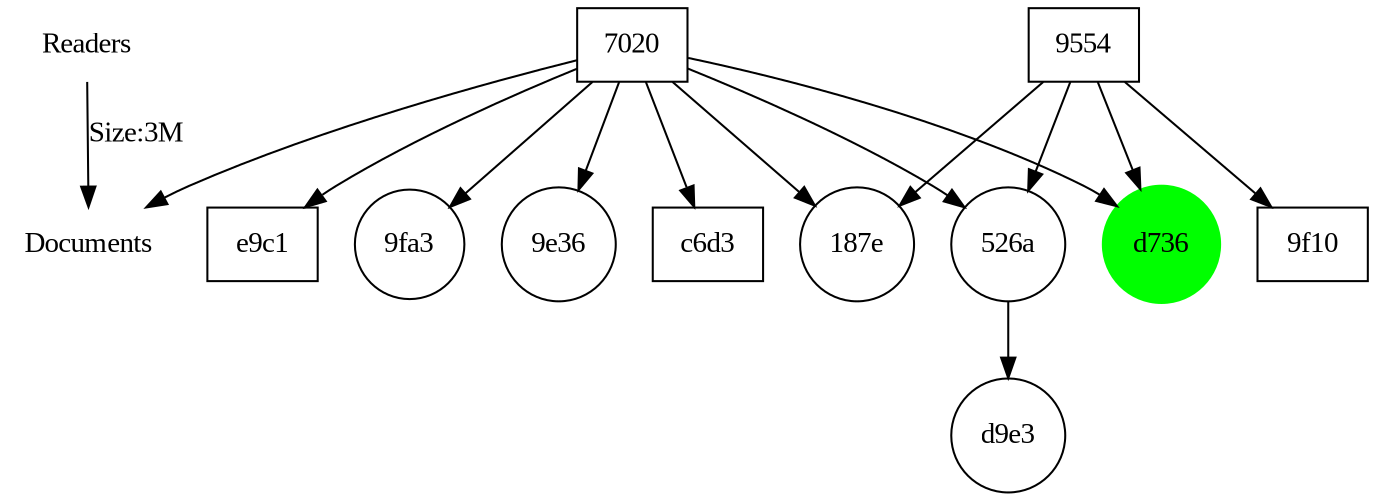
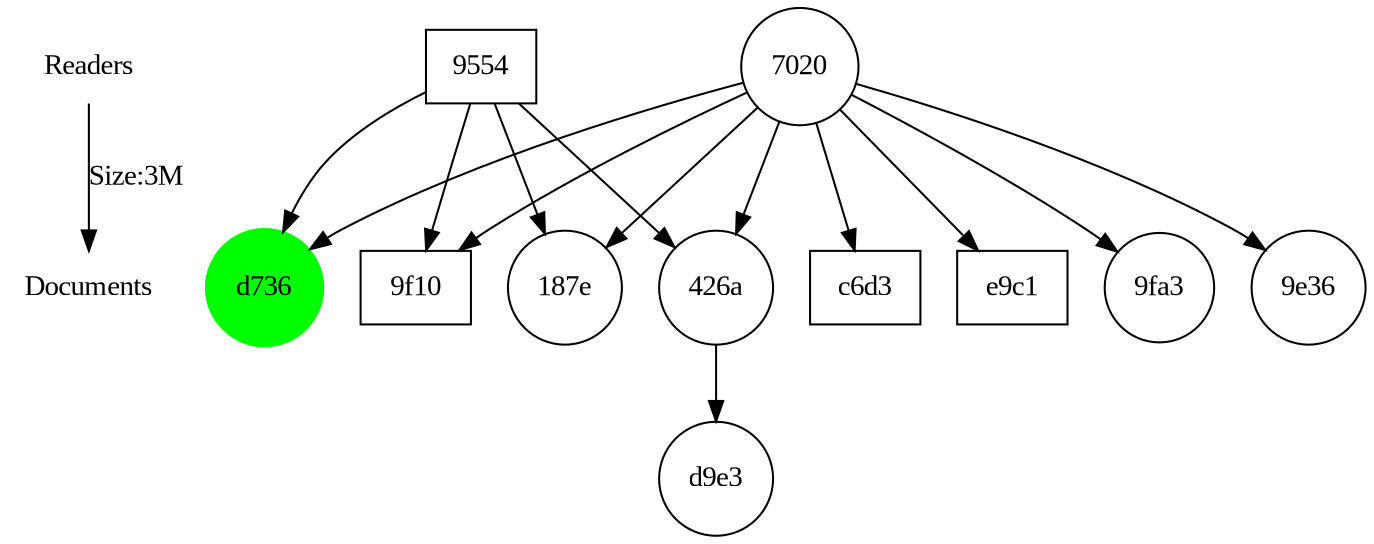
node "7020": shape box -> circle
edge "7020" -> "Documents": now "7020" -> "9f10"
node "526a": label "526a" -> "426a"
